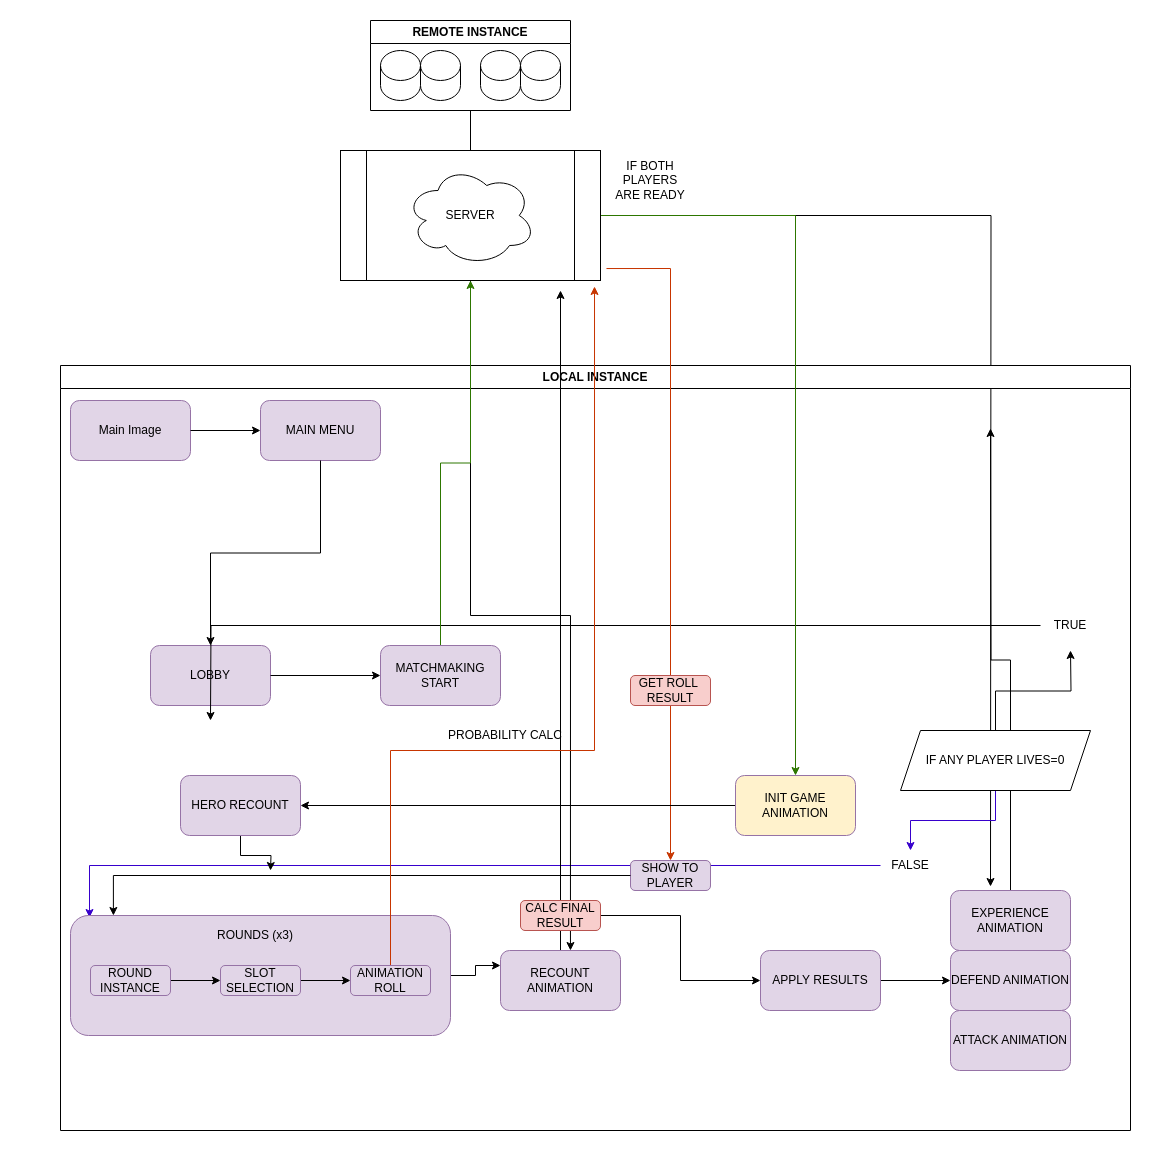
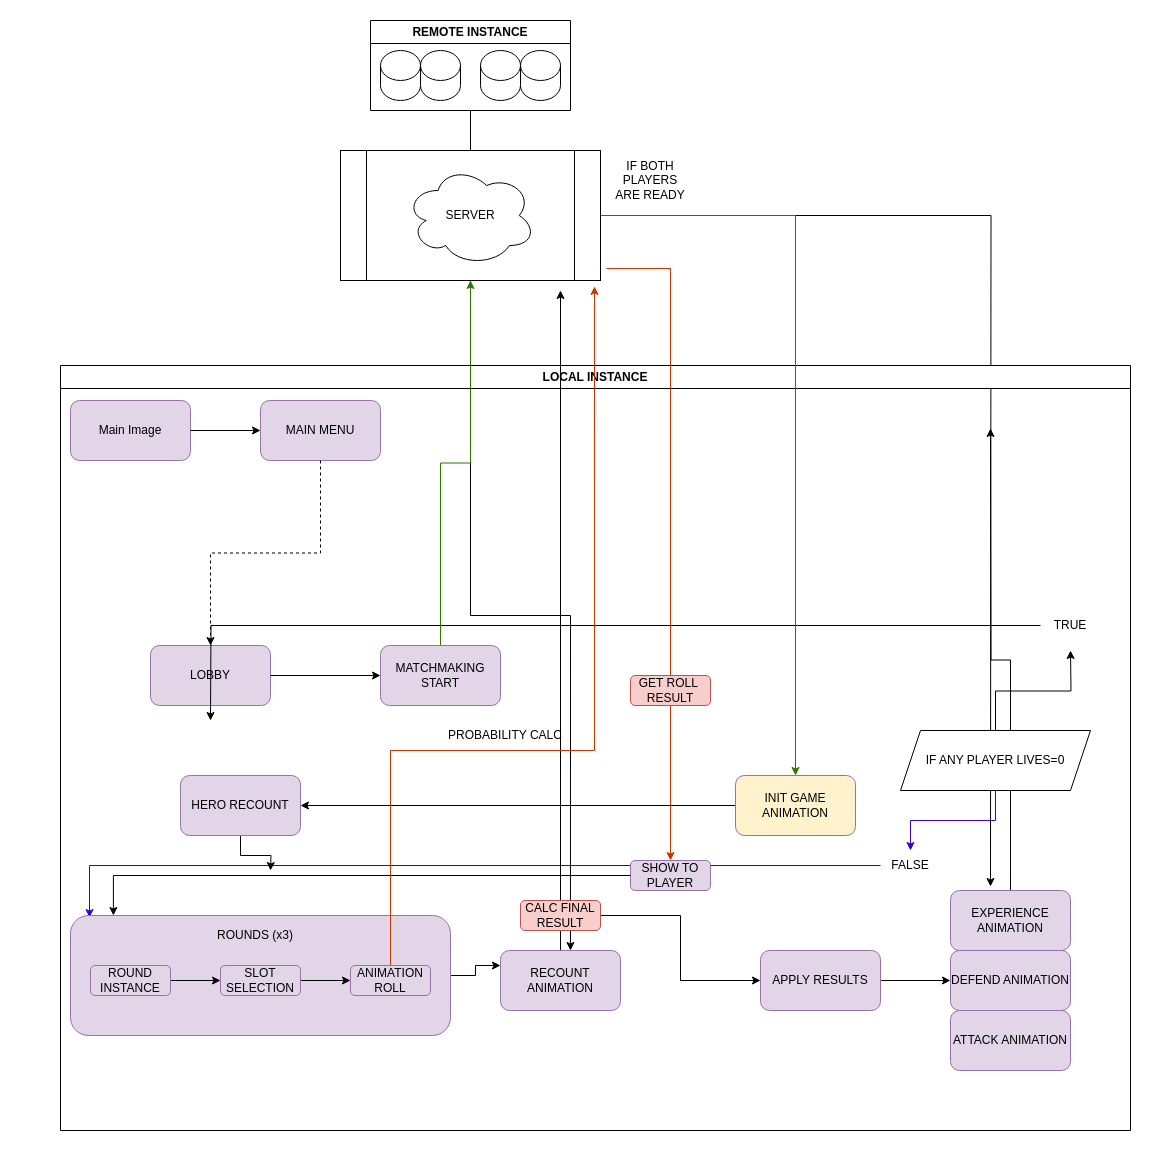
edge "MAIN MENU" -> "LOBBY": style solid -> dashed
